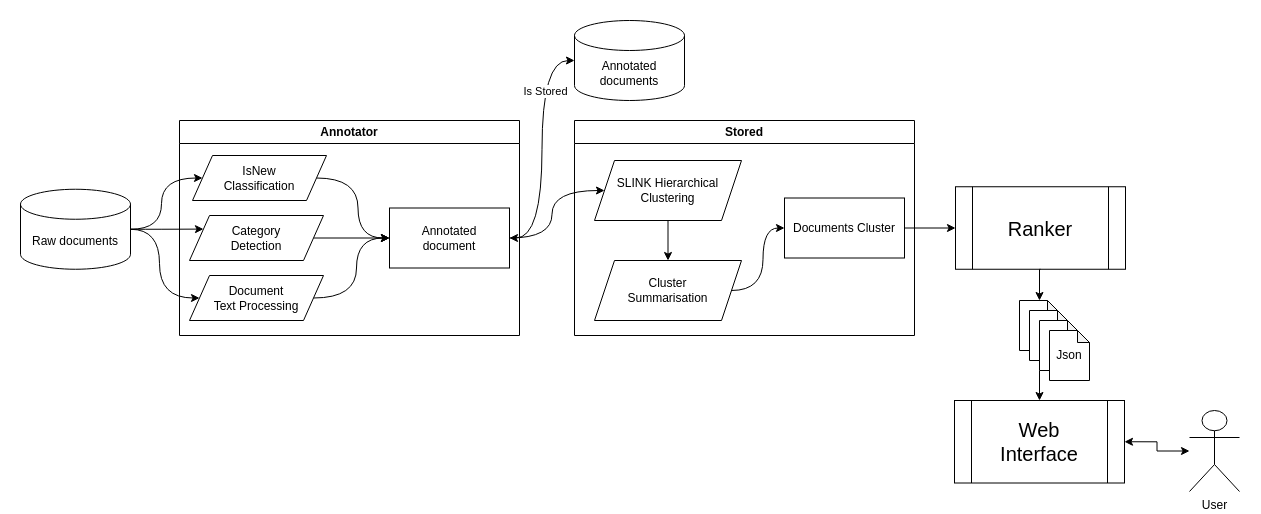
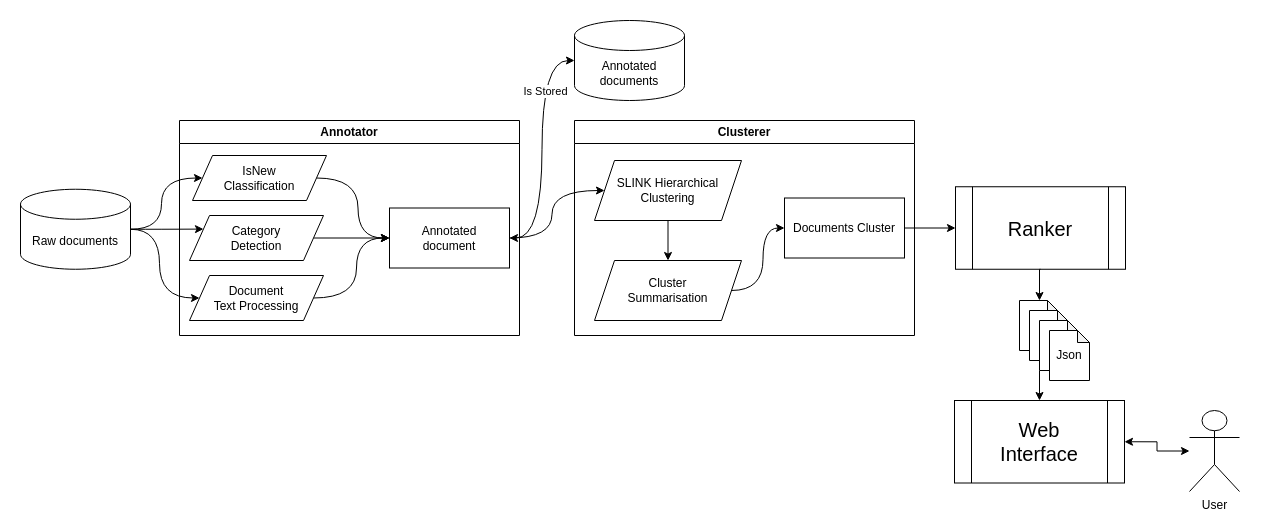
node "Stored": label "Stored" -> "Clusterer"
